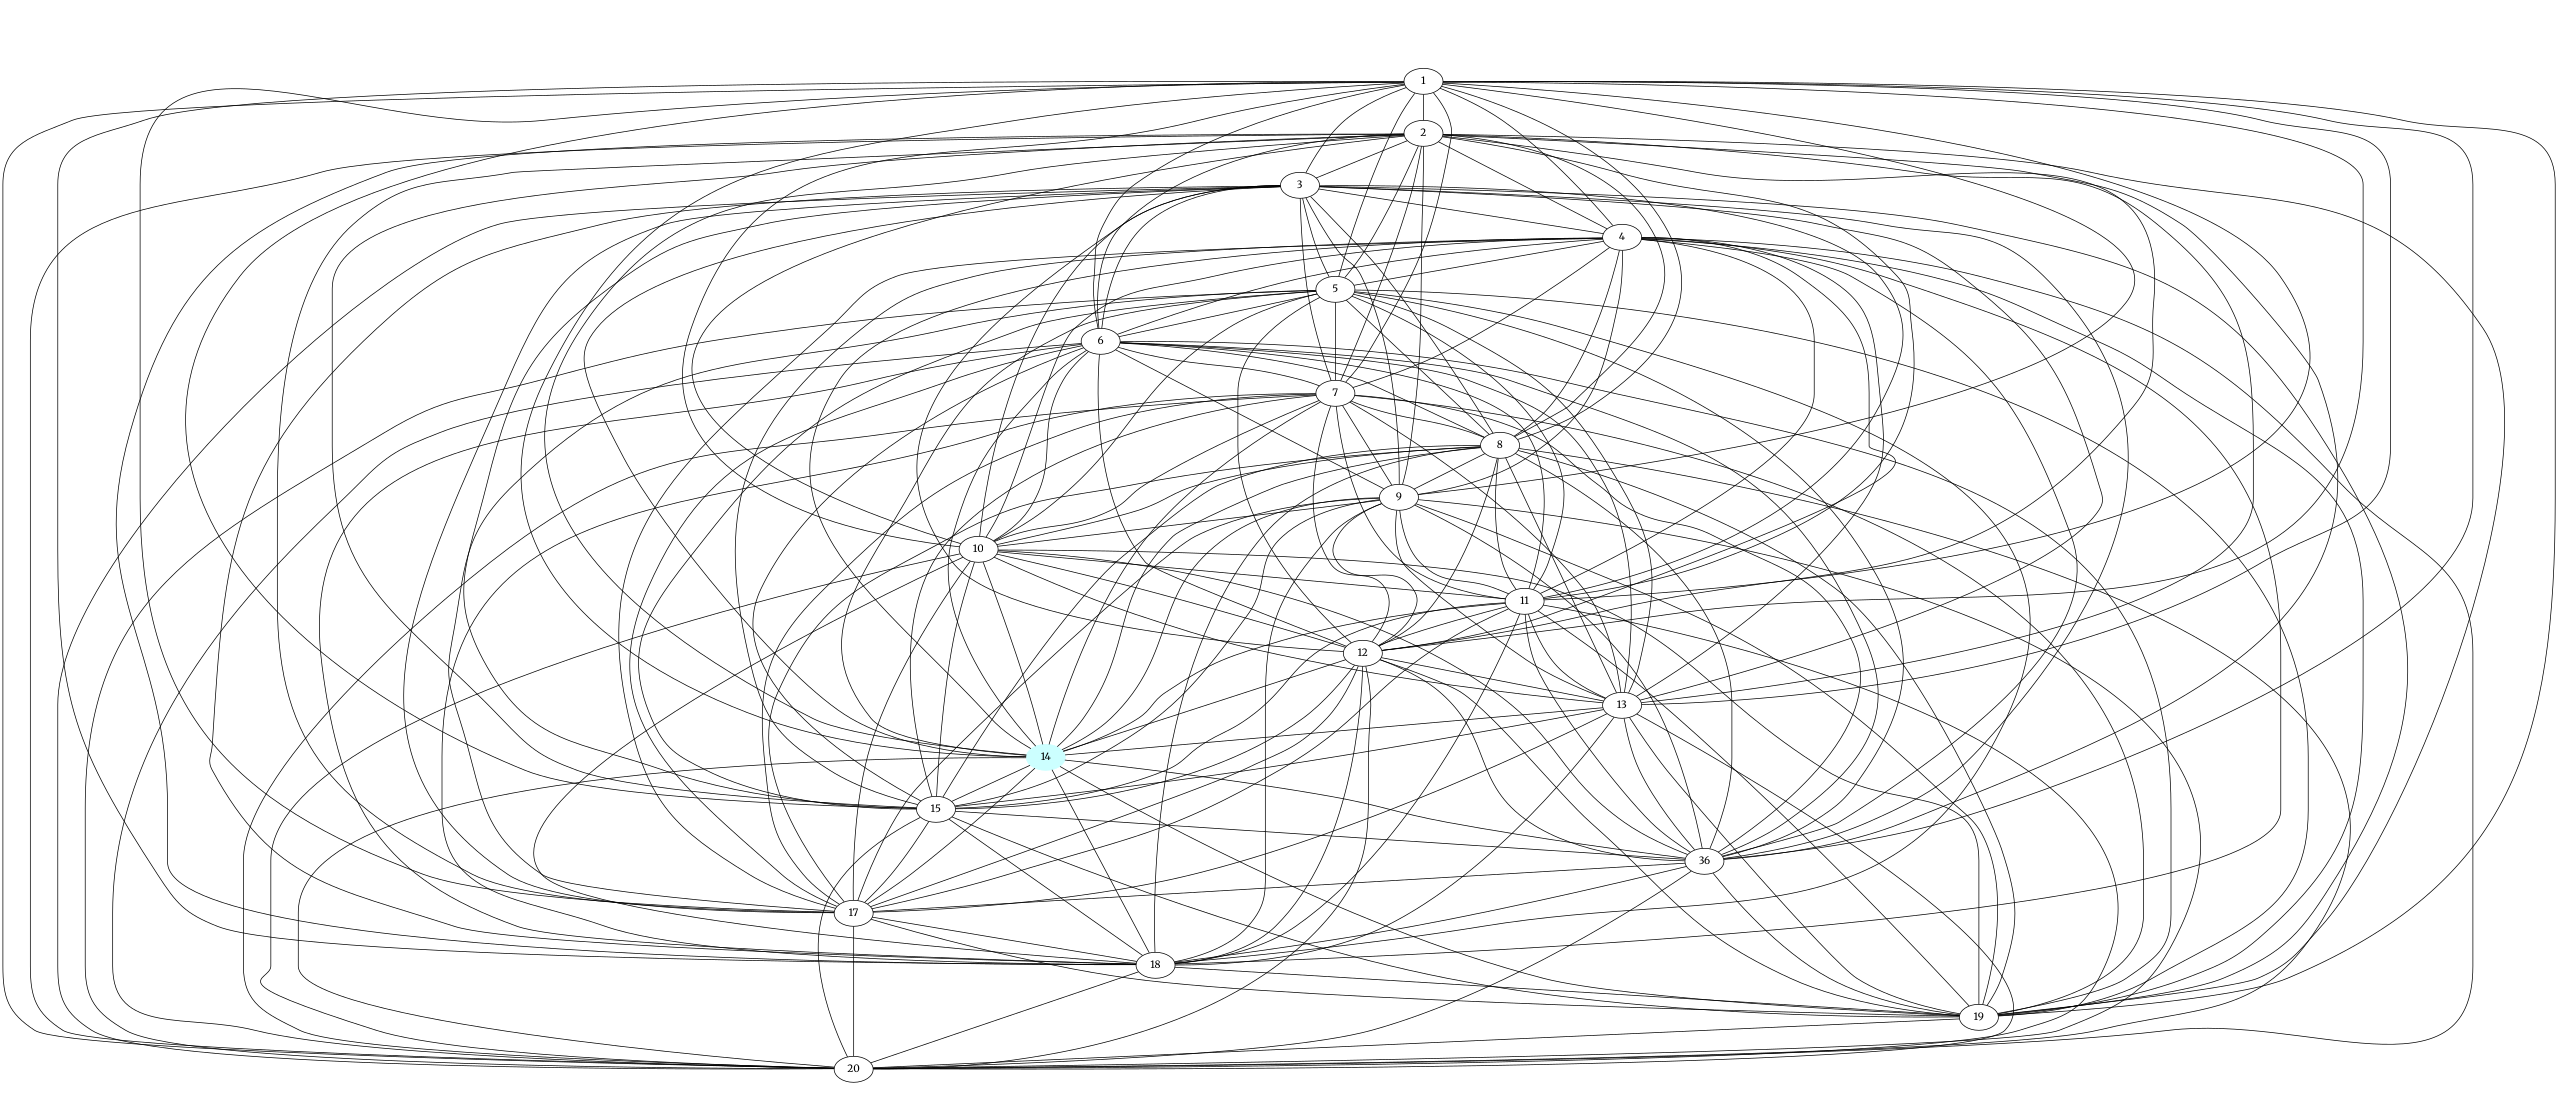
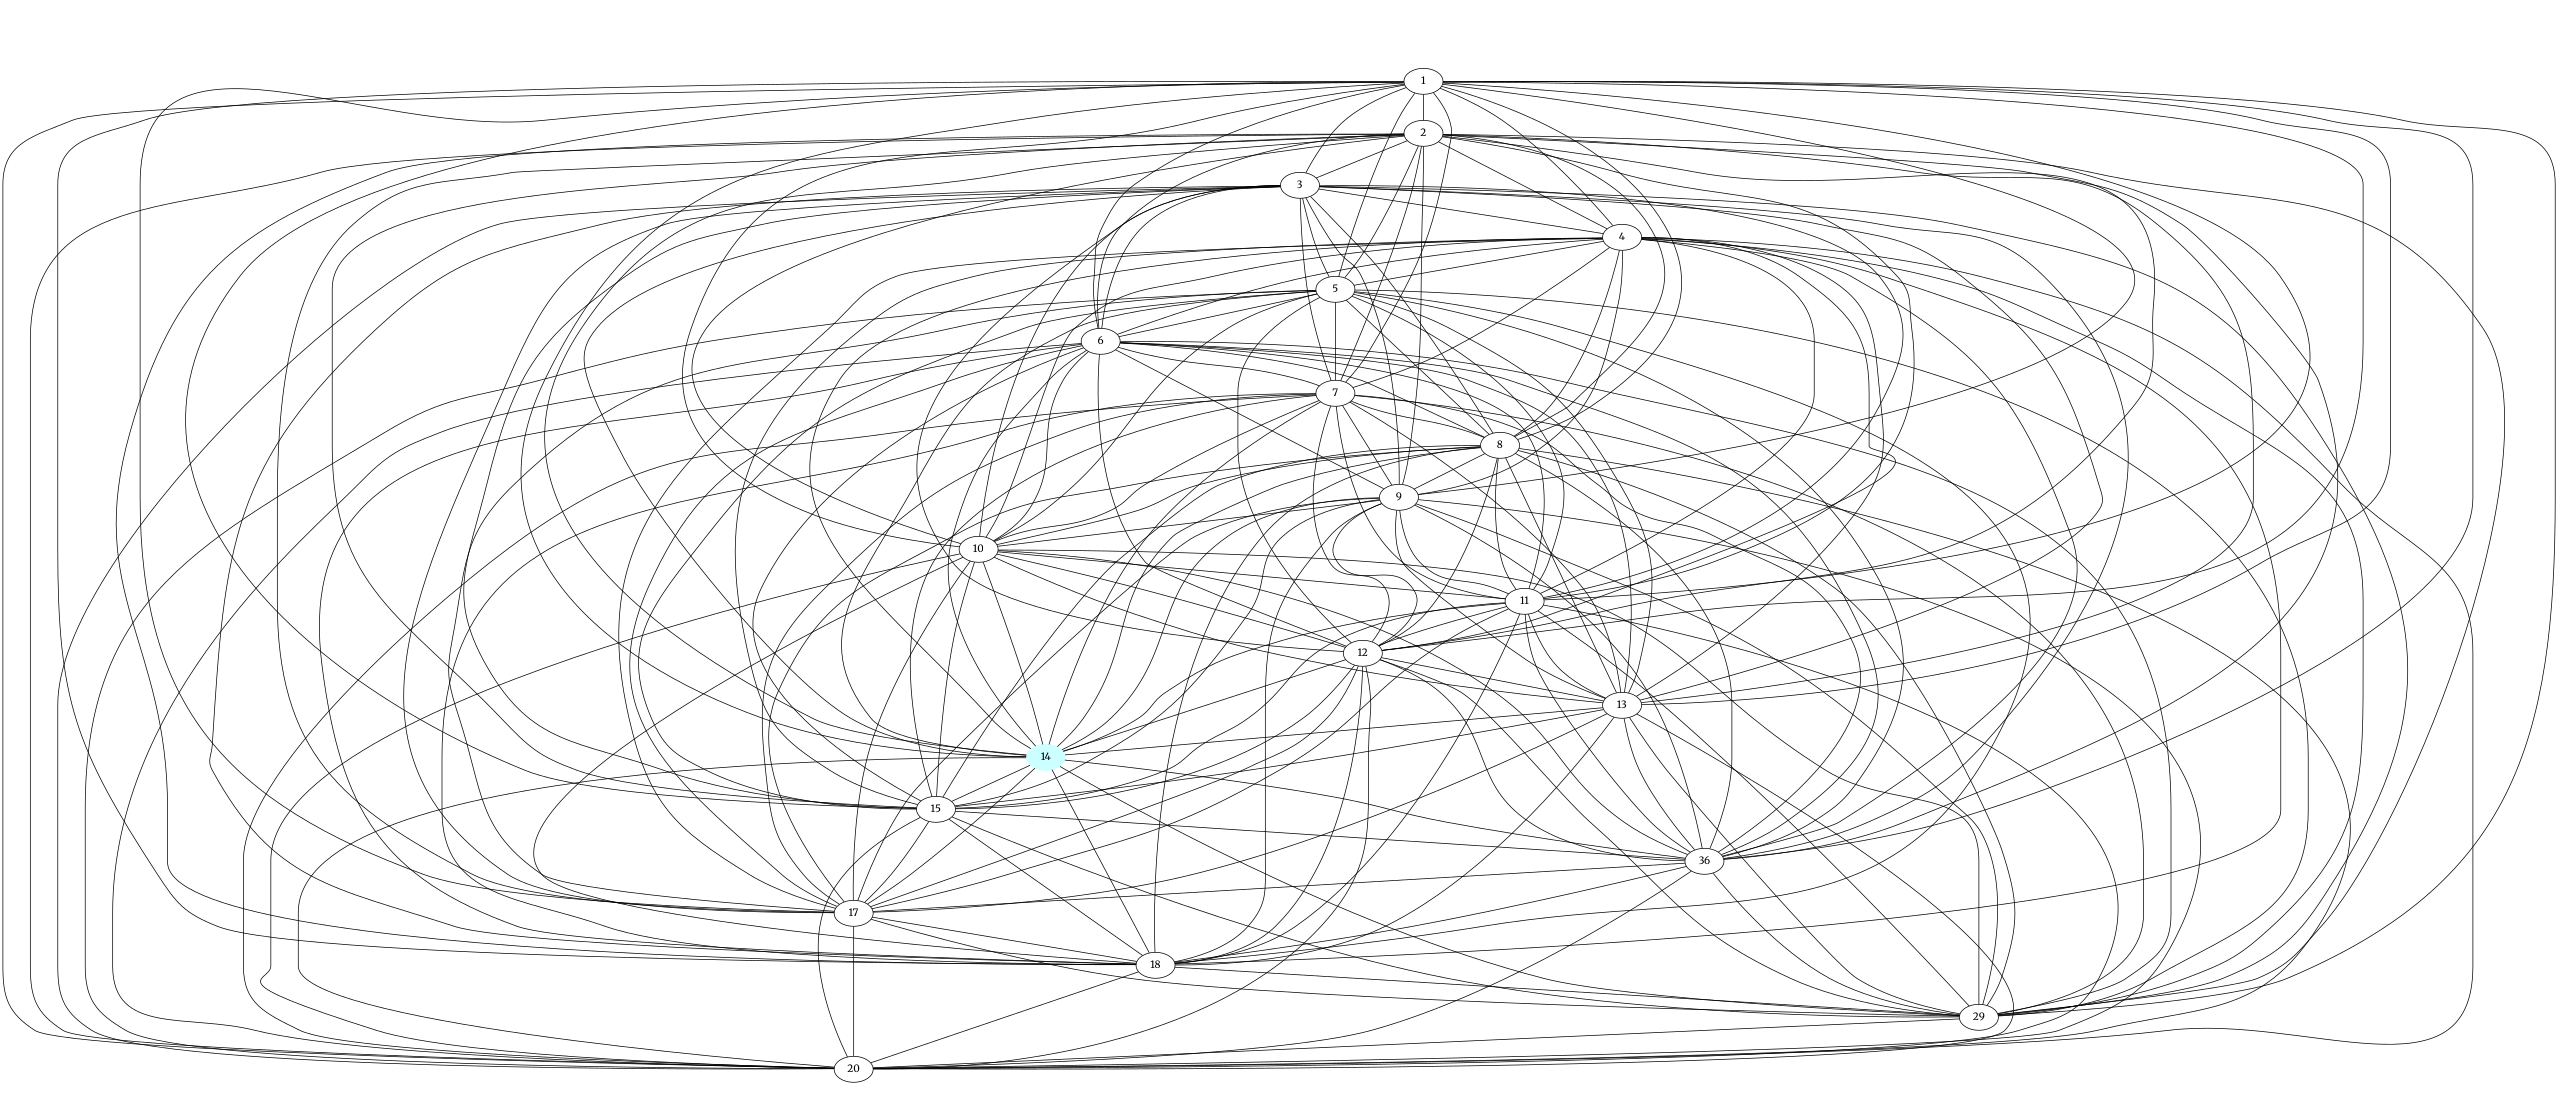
node "19": label "19" -> "29"
